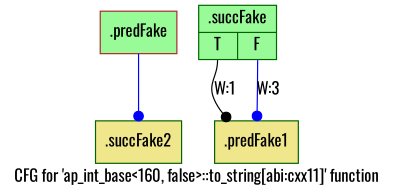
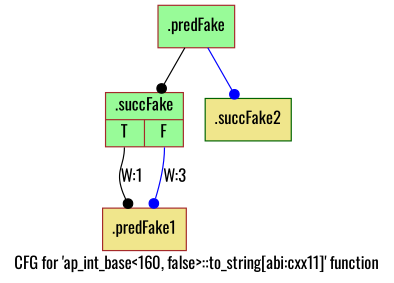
node ".succFake": color darkgreen -> brown
edge ".predFake" -> ".succFake": added
node ".predFake1": color darkgreen -> brown
